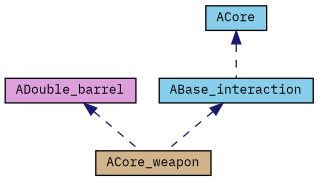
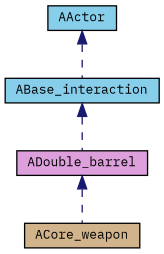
node "ACore": label "ACore" -> "AActor"
edge "ACore_weapon" -> "ABase_interaction": now "ADouble_barrel" -> "ABase_interaction"
